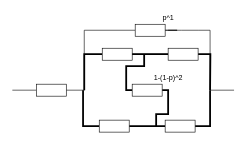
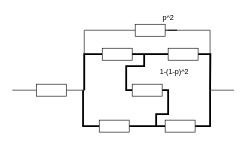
node "p^1": label "p^1" -> "p^2"
node "1-(1-p)^2": moved (168, 78) -> (174, 72)
